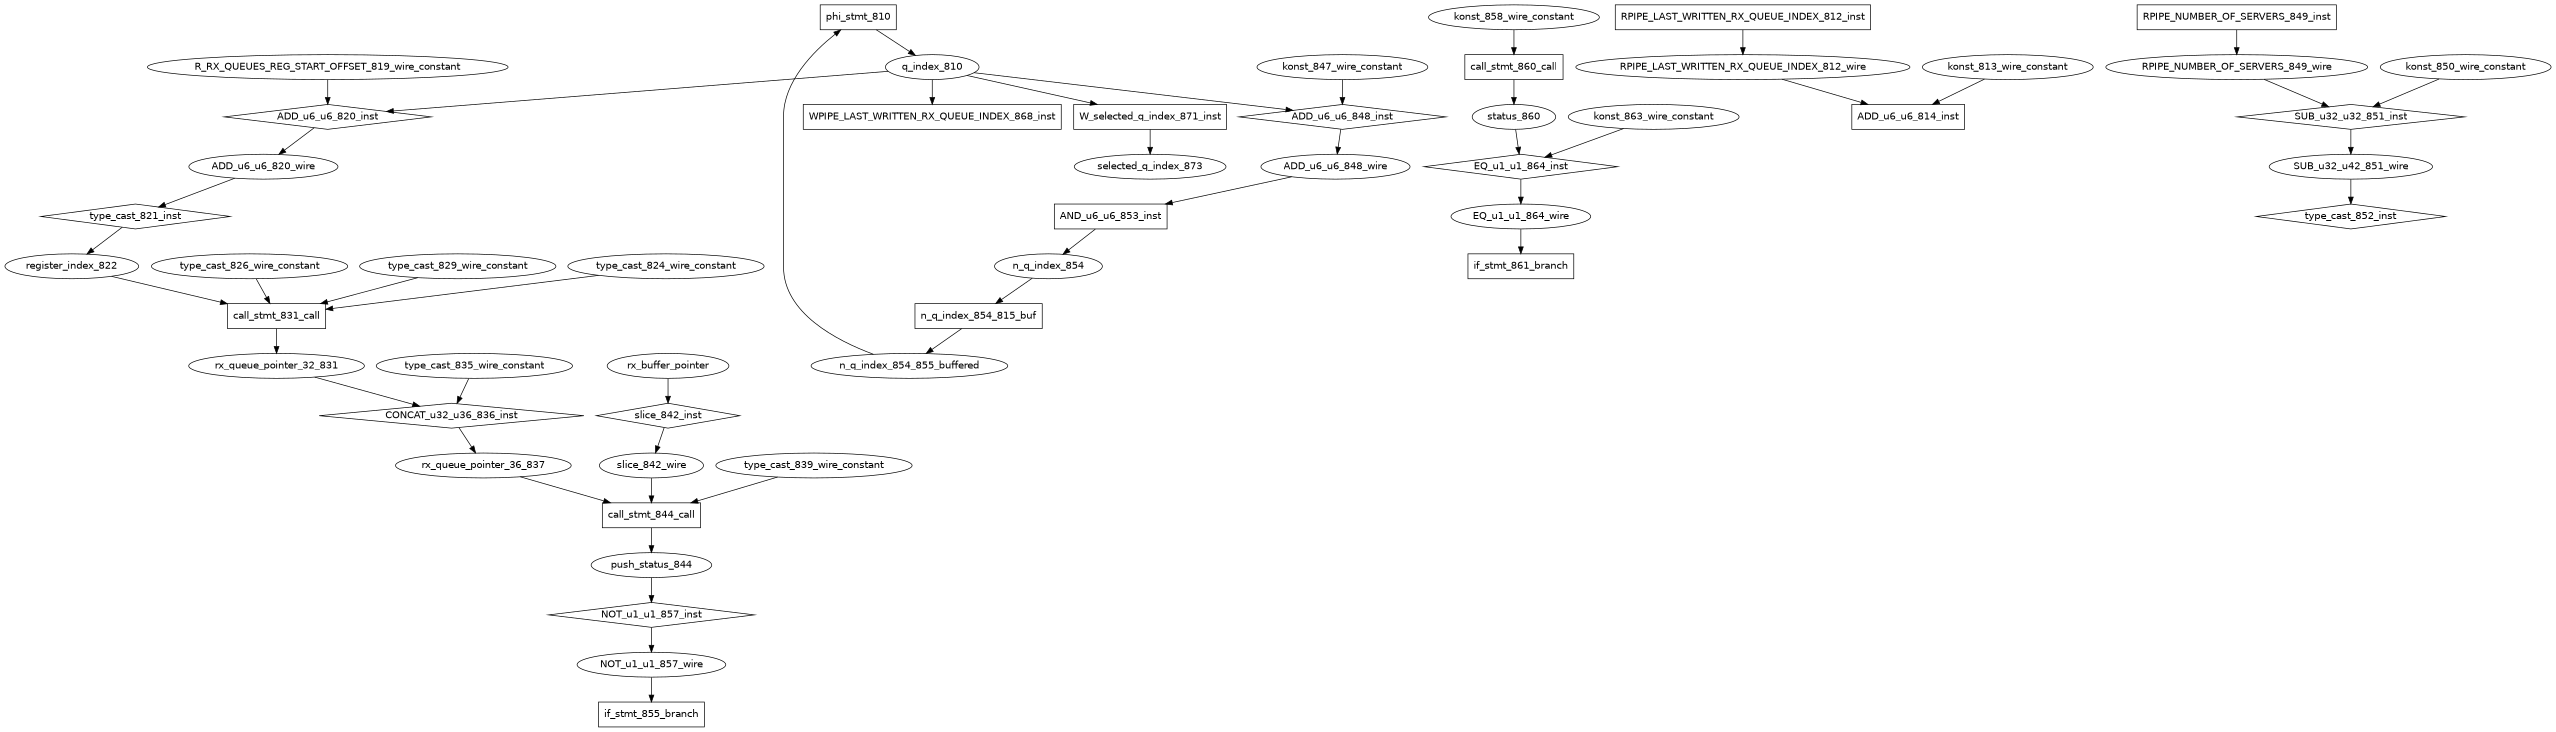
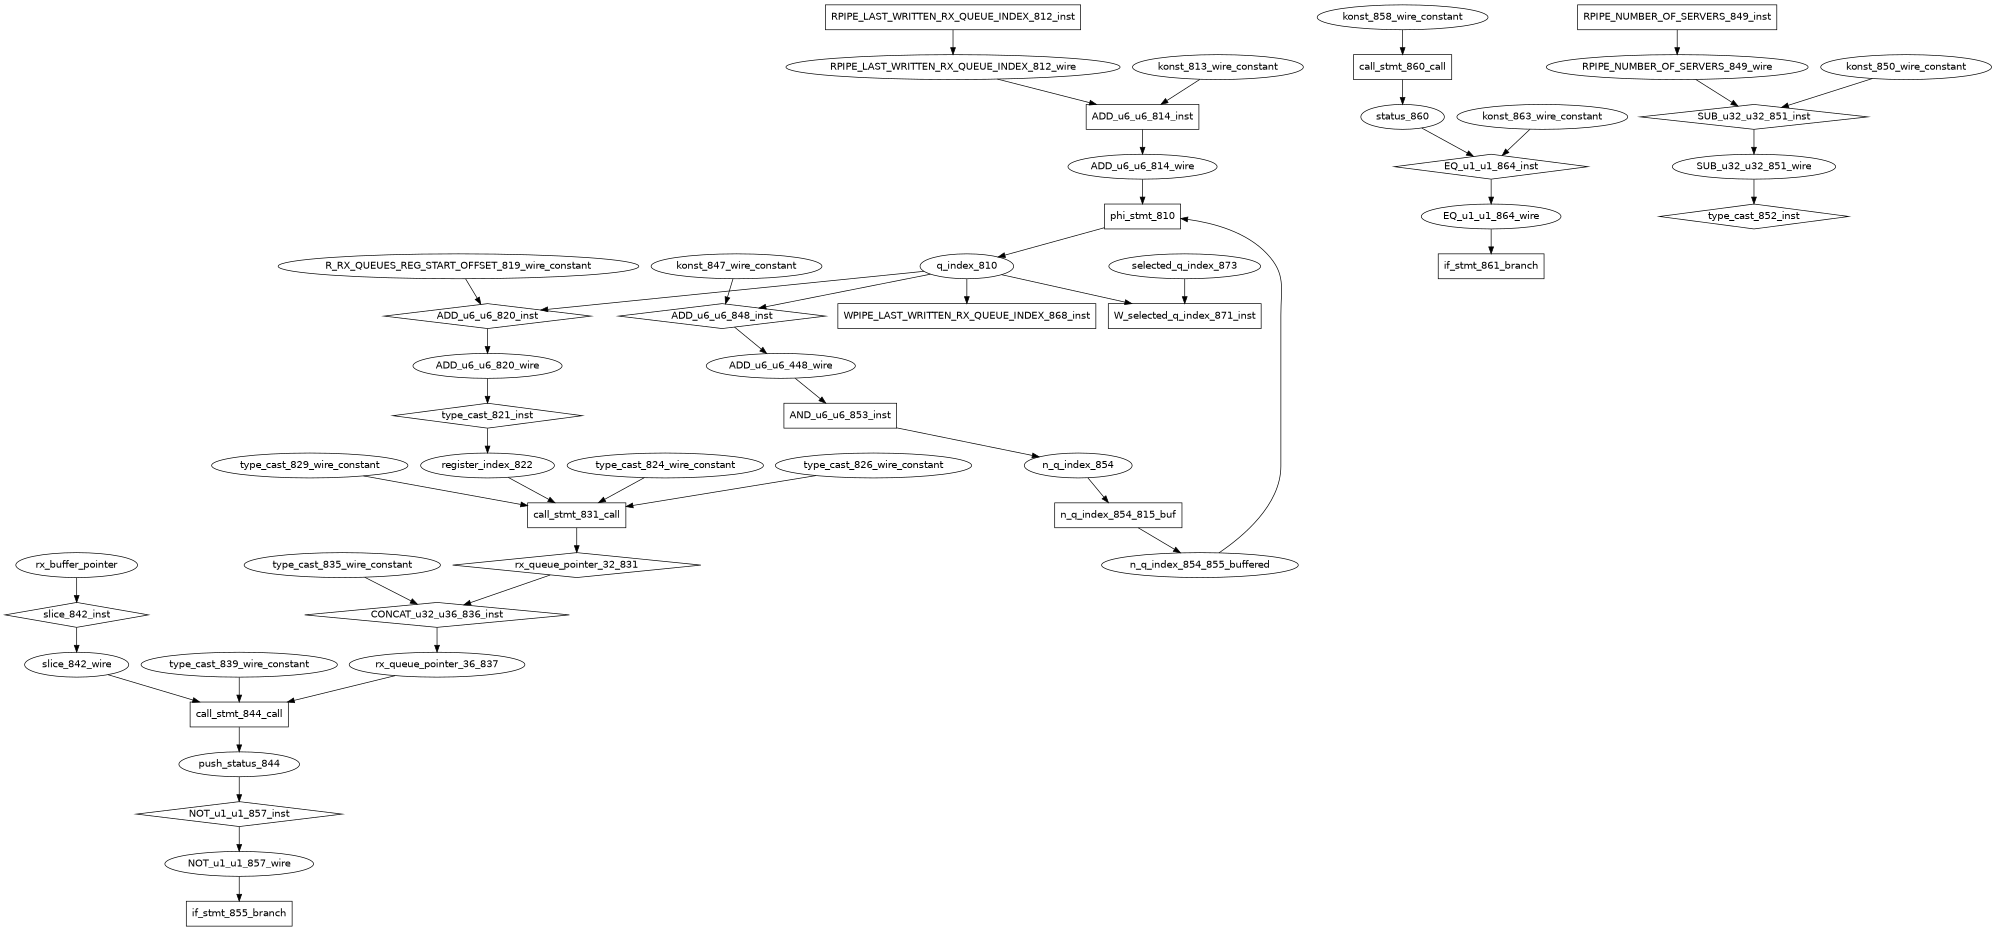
edge "W_selected_q_index_871_inst" -> "selected_q_index_873": reversed
node "ADD_u6_u6_814_wire": added
node "ADD_u6_u6_848_wire": label "ADD_u6_u6_848_wire" -> "ADD_u6_u6_448_wire"
node "SUB_u32_u42_851_wire": label "SUB_u32_u42_851_wire" -> "SUB_u32_u32_851_wire"
node "rx_queue_pointer_32_831": shape ellipse -> diamond
